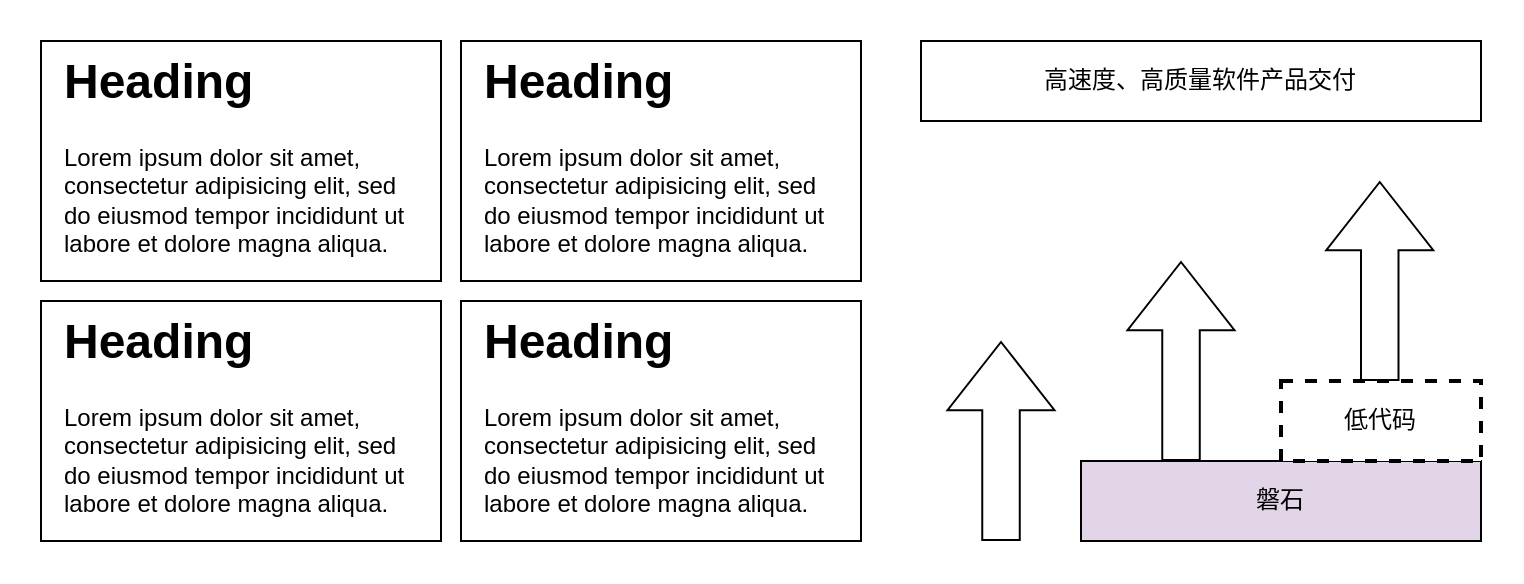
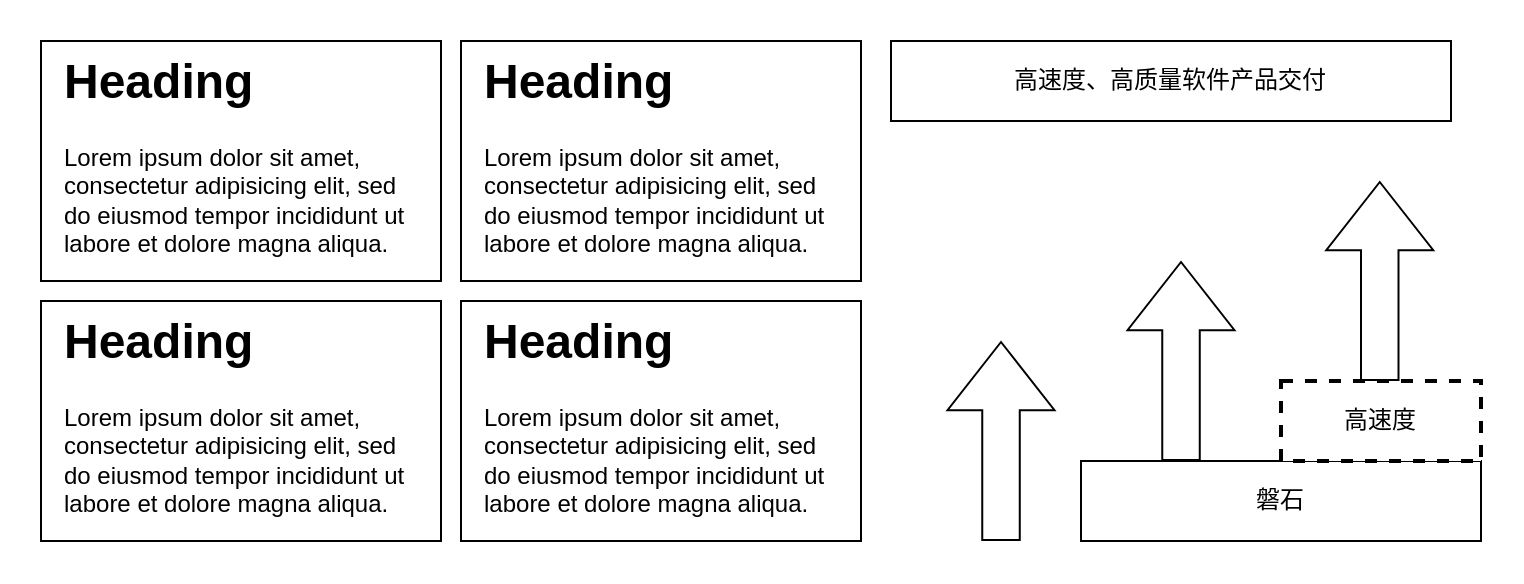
node "高速度、高质量软件产品交付": moved (1201, 81) -> (1171, 81)
node "低代码": label "低代码" -> "高速度"
node "磐石": fillcolor #e1d5e7 -> #ffffff
